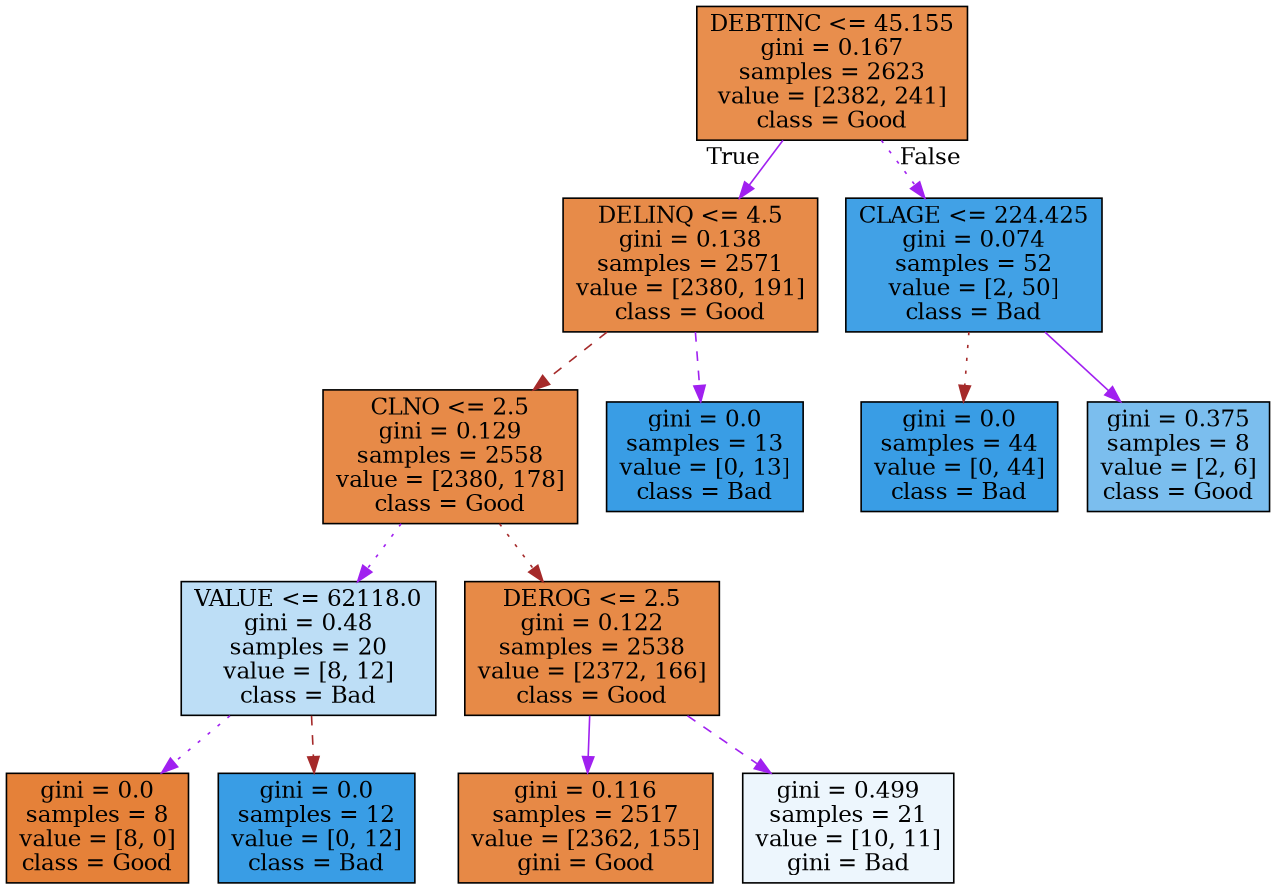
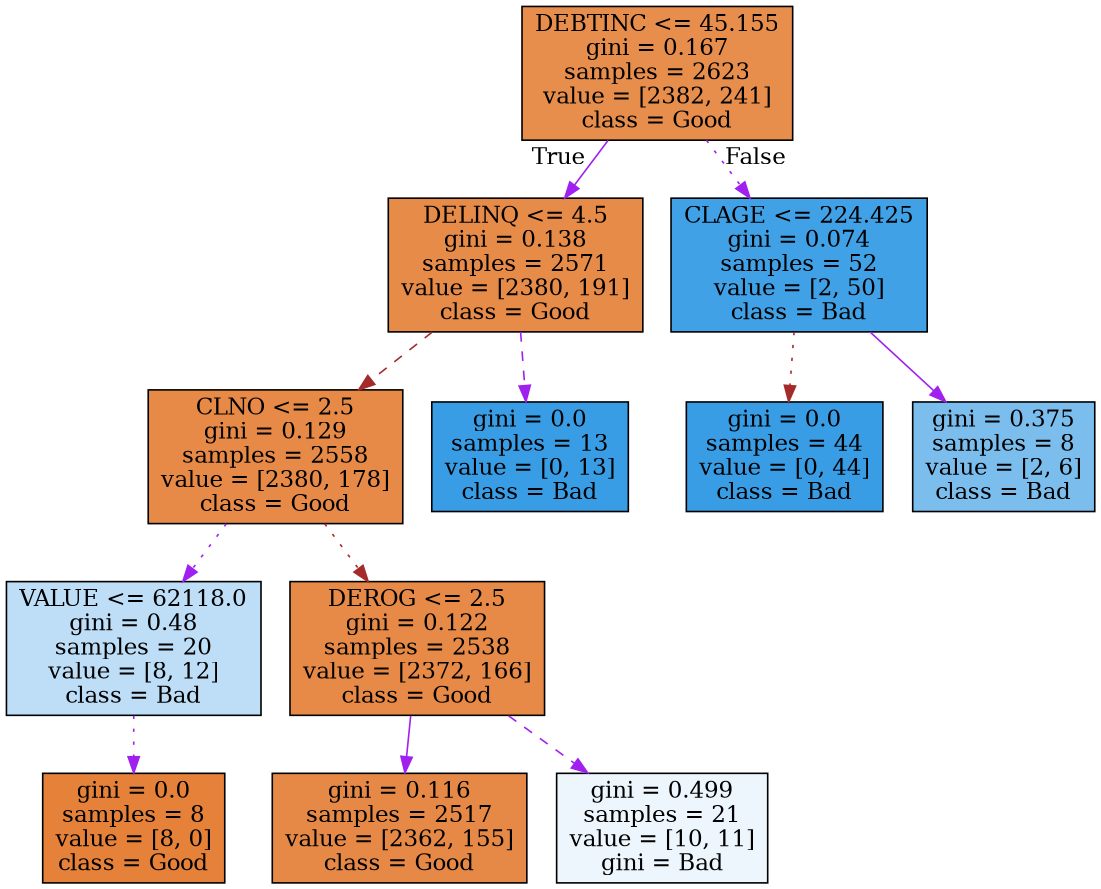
node "gini = 0.375 samples = 8 value = [2, 6] class = Good": label "gini = 0.375 samples = 8 value = [2, 6] class = Good" -> "gini = 0.375 samples = 8 value = [2, 6] class = Bad"
node "gini = 0.0 samples = 12 value = [0, 12] class = Bad": removed
node "gini = 0.116 samples = 2517 value = [2362, 155] gini = Good": label "gini = 0.116 samples = 2517 value = [2362, 155] gini = Good" -> "gini = 0.116 samples = 2517 value = [2362, 155] class = Good"
